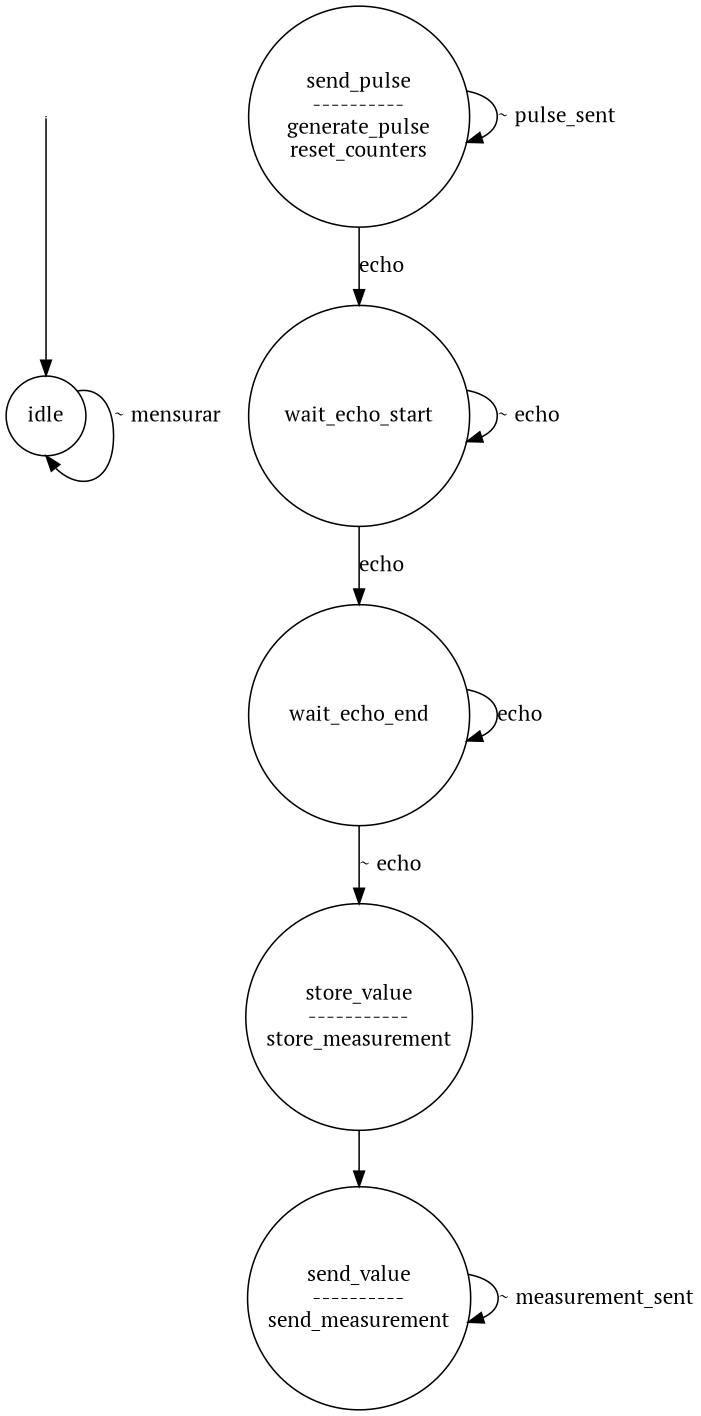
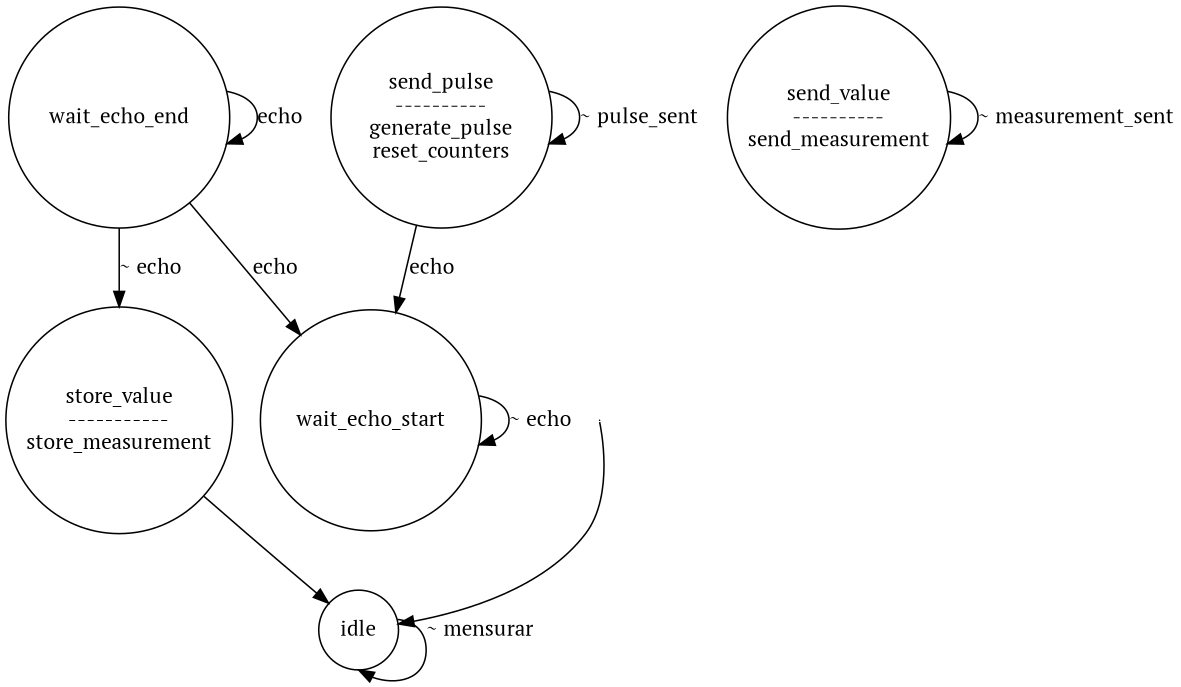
edge "wait_echo_start" -> "wait_echo_end": reversed
edge "store_value ----------- store_measurement" -> "send_value ---------- send_measurement": now "store_value ----------- store_measurement" -> "idle"
